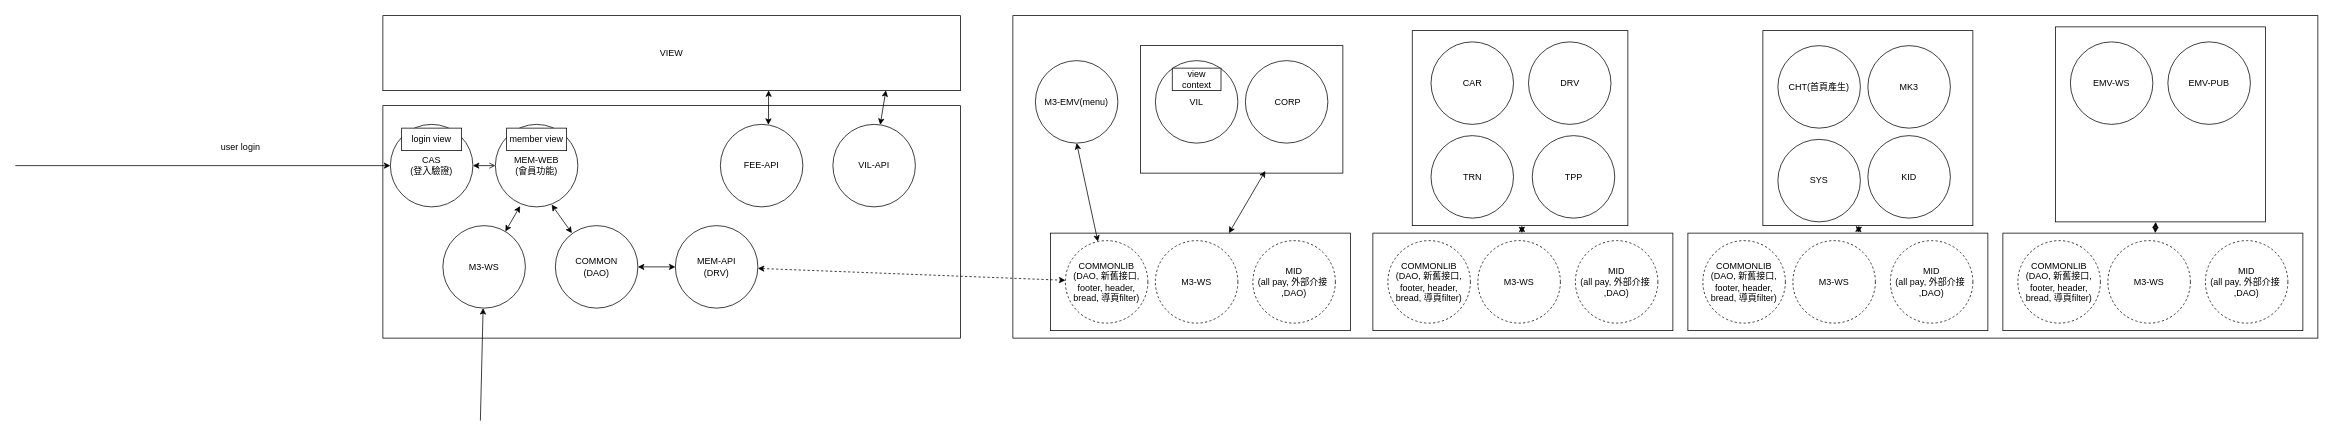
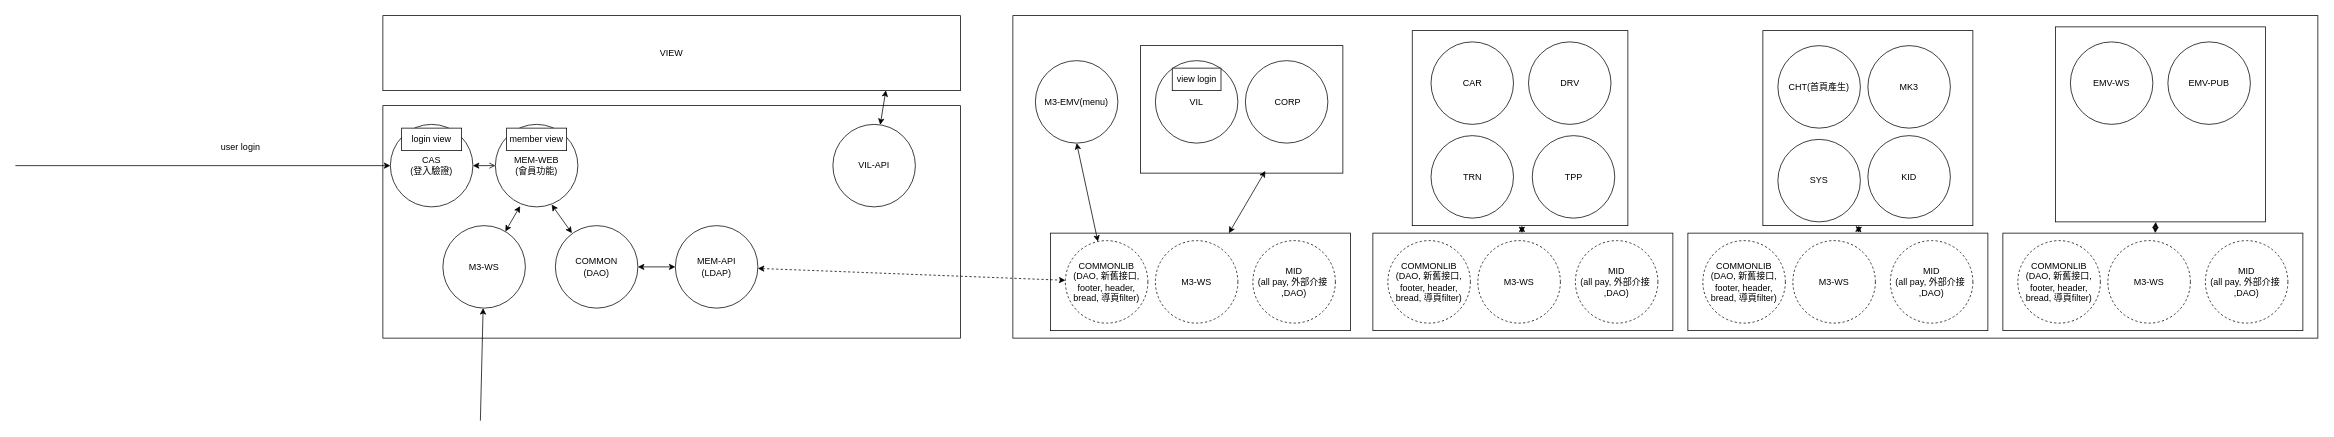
node "view context": label "view context" -> "view login"
edge "VIEW" -- "FEE-API": removed
node "FEE-API": removed
node "MEM-API (DRV)": label "MEM-API (DRV)" -> "MEM-API (LDAP)"
